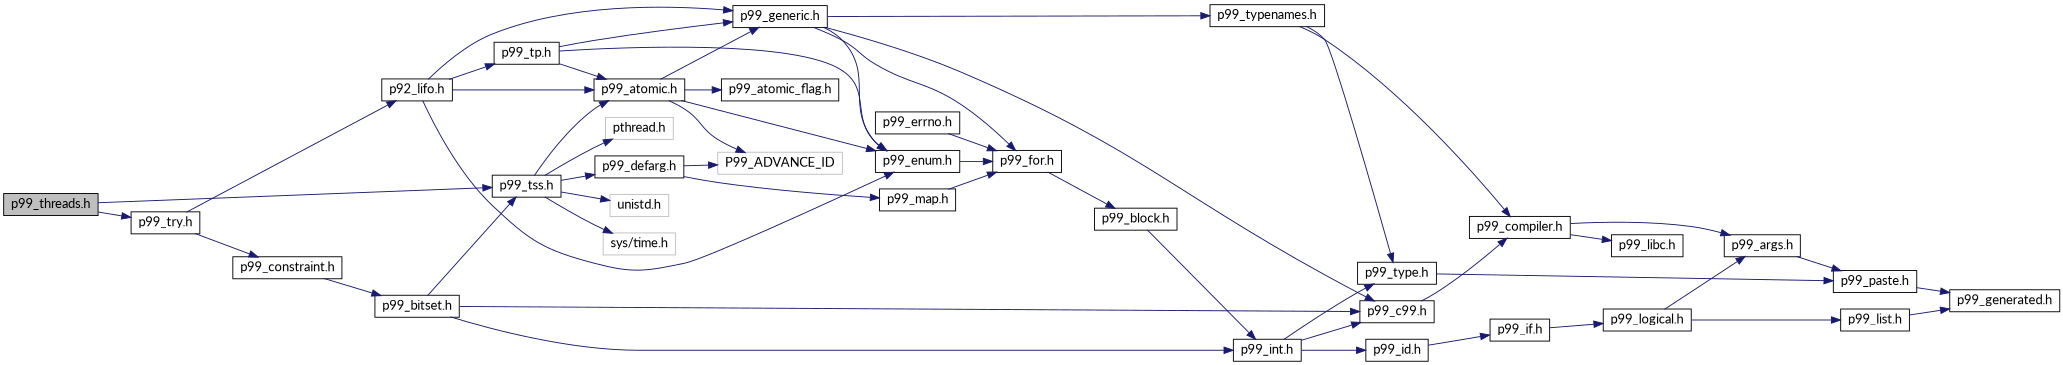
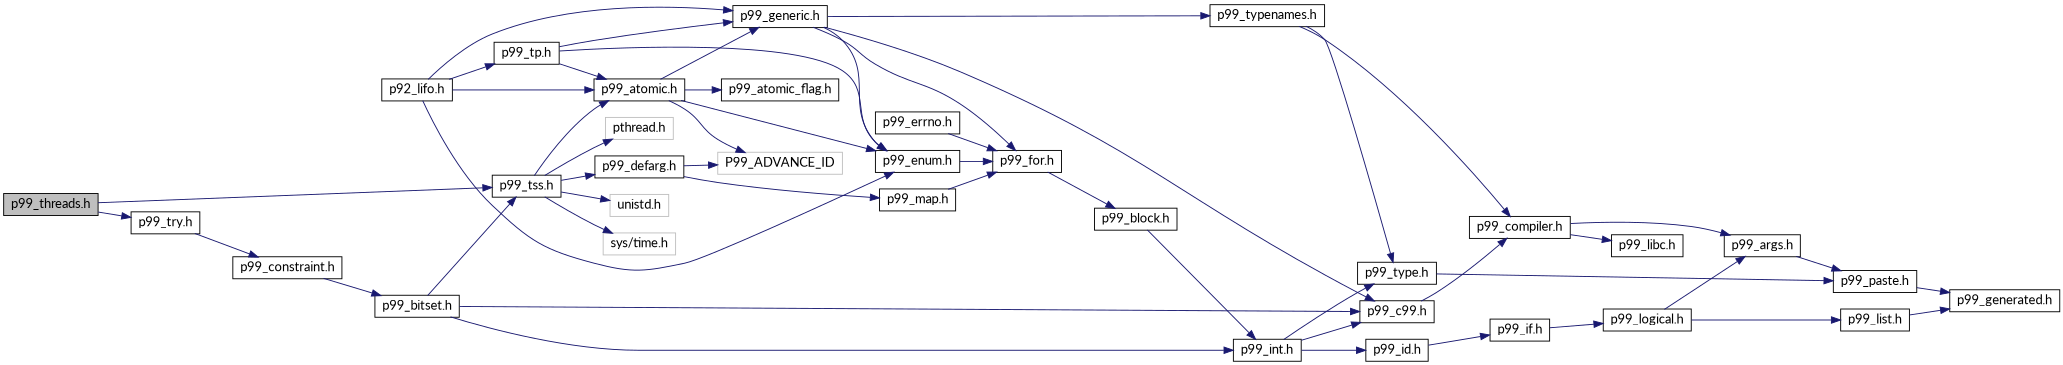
edge "p99_try.h" -> "p92_lifo.h": removed
